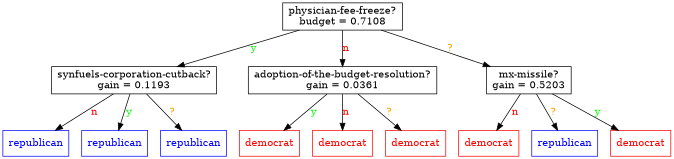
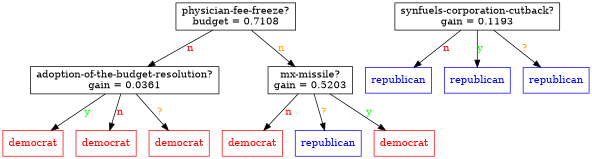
edge "physician-fee-freeze? budget = 0.7108" -> "synfuels-corporation-cutback? gain = 0.1193": removed, label "y"
edge "physician-fee-freeze? budget = 0.7108" -> "mx-missile? gain = 0.5203": label "?" -> "n"
